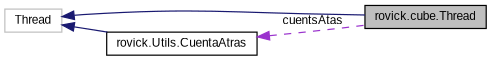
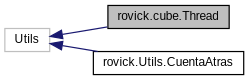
node "Thread": label "Thread" -> "Utils"
edge "rovick.cube.Thread" -> "rovick.Utils.CuentaAtras": removed, label "cuentsAtas"
